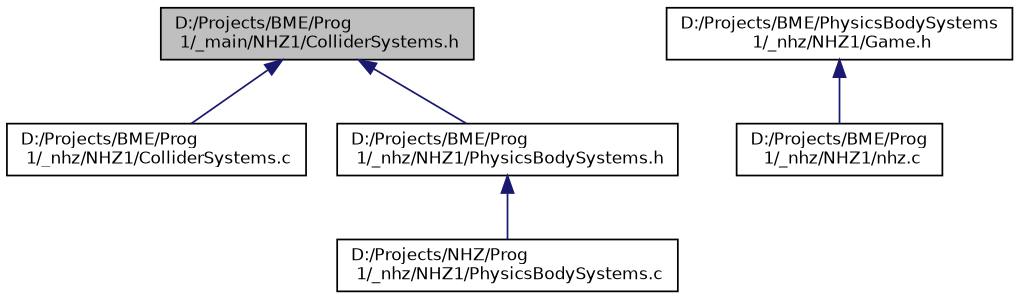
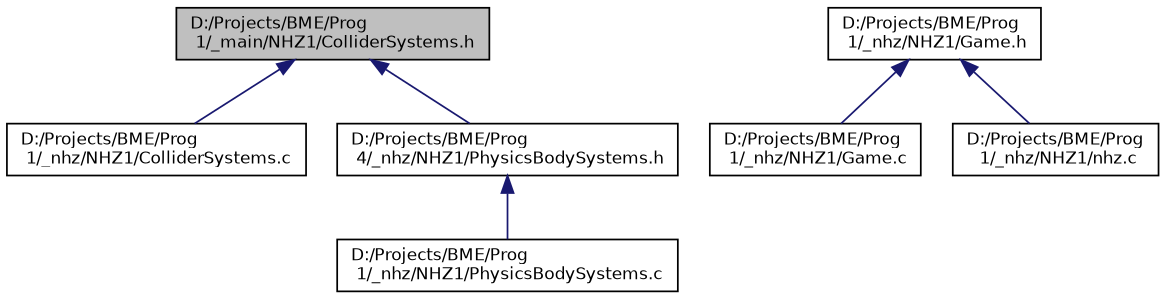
node "D:/Projects/BME/PhysicsBodySystems 1/_nhz/NHZ1/Game.h": label "D:/Projects/BME/PhysicsBodySystems 1/_nhz/NHZ1/Game.h" -> "D:/Projects/BME/Prog 1/_nhz/NHZ1/Game.h"
node "D:/Projects/BME/Prog 1/_nhz/NHZ1/PhysicsBodySystems.h": label "D:/Projects/BME/Prog 1/_nhz/NHZ1/PhysicsBodySystems.h" -> "D:/Projects/BME/Prog 4/_nhz/NHZ1/PhysicsBodySystems.h"
node "D:/Projects/BME/Prog 1/_nhz/NHZ1/Game.c": added
node "D:/Projects/NHZ/Prog 1/_nhz/NHZ1/PhysicsBodySystems.c": label "D:/Projects/NHZ/Prog 1/_nhz/NHZ1/PhysicsBodySystems.c" -> "D:/Projects/BME/Prog 1/_nhz/NHZ1/PhysicsBodySystems.c"
